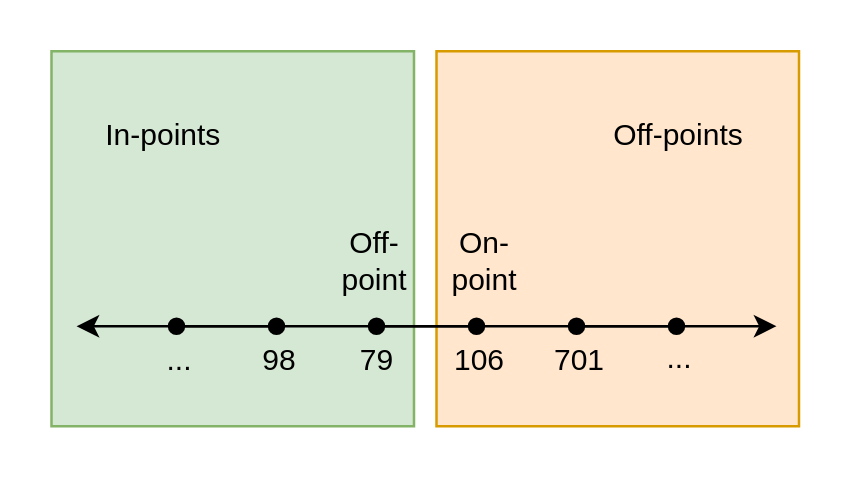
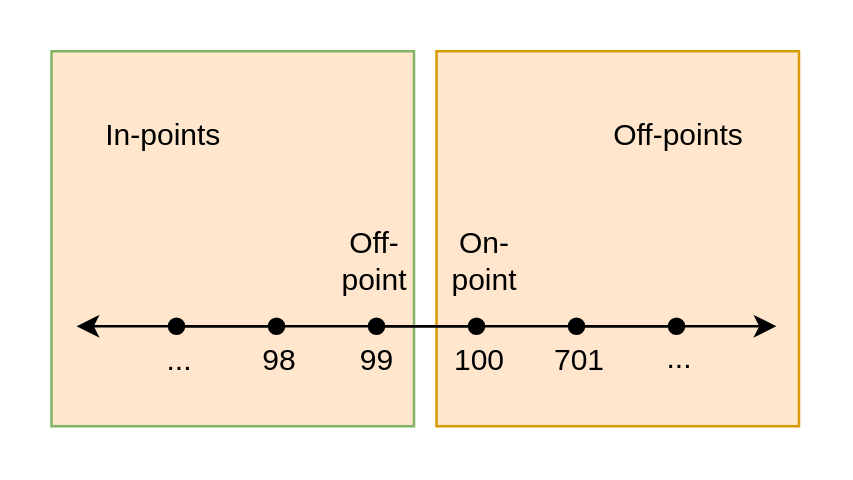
node "In-points": fillcolor #d5e8d4 -> #ffe6cc
node "79": label "79" -> "99"
node "106": label "106" -> "100"
